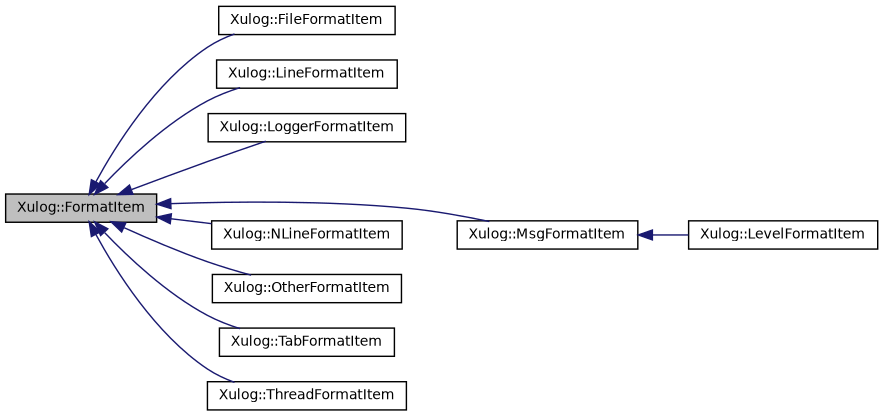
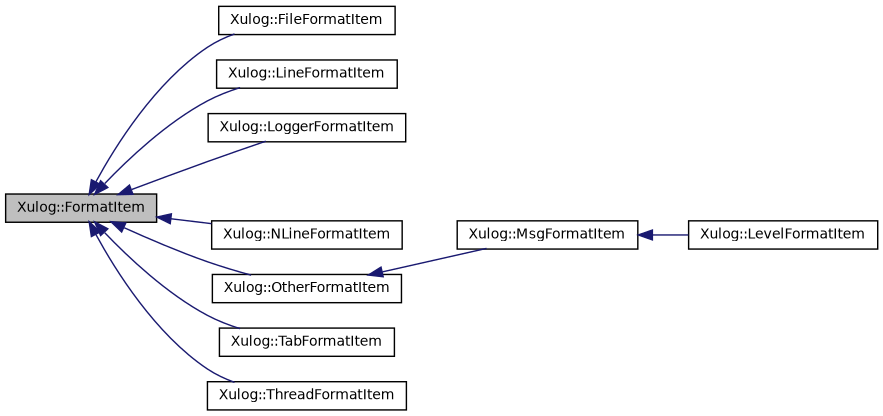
edge "Xulog::MsgFormatItem" -> "Xulog::FormatItem": now "Xulog::MsgFormatItem" -> "Xulog::OtherFormatItem"
